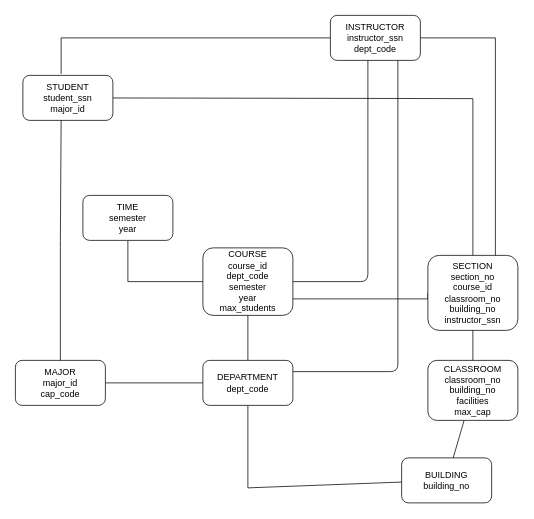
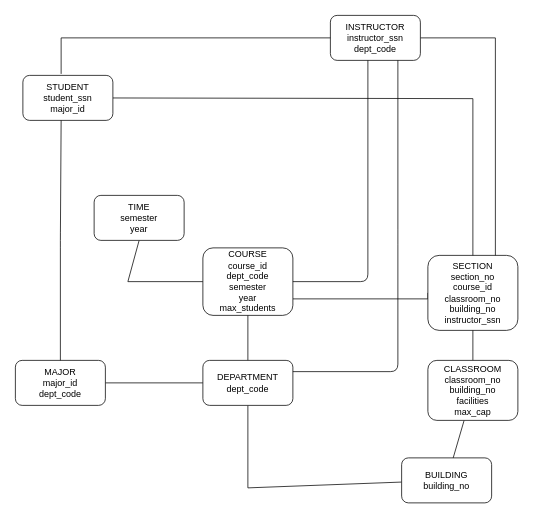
node "TIME semester year": moved (128, 218) -> (139, 218)
node "MAJOR major_id cap_code": label "MAJOR major_id cap_code" -> "MAJOR major_id dept_code"
